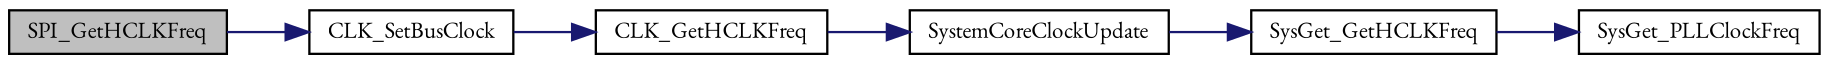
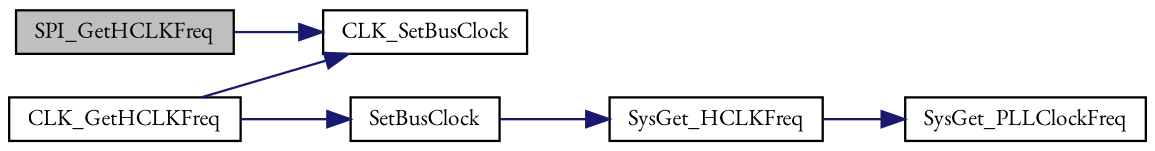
edge "CLK_SetBusClock" -> "CLK_GetHCLKFreq": reversed
node "SystemCoreClockUpdate": label "SystemCoreClockUpdate" -> "SetBusClock"
node "SysGet_GetHCLKFreq": label "SysGet_GetHCLKFreq" -> "SysGet_HCLKFreq"
